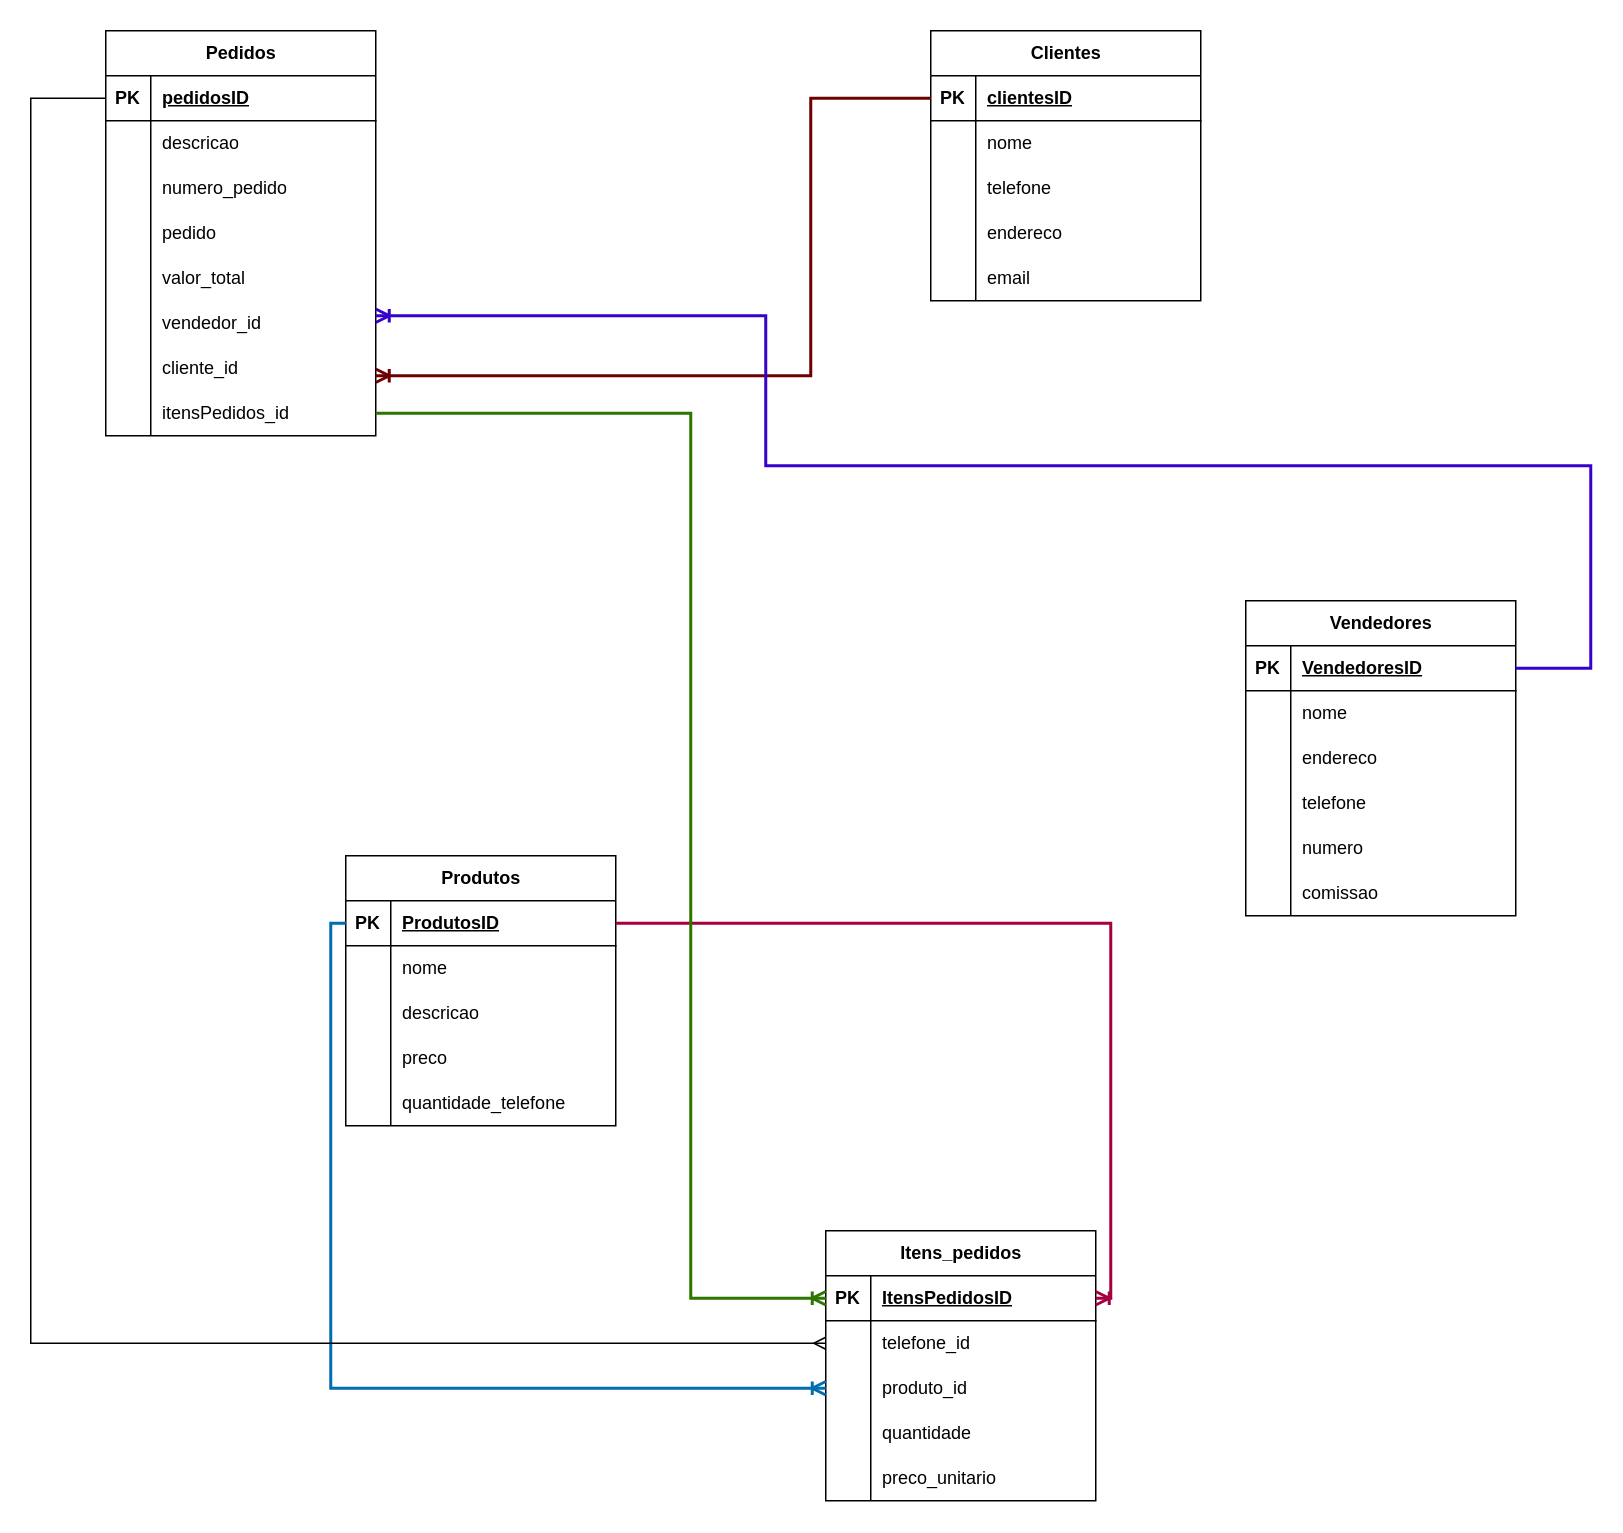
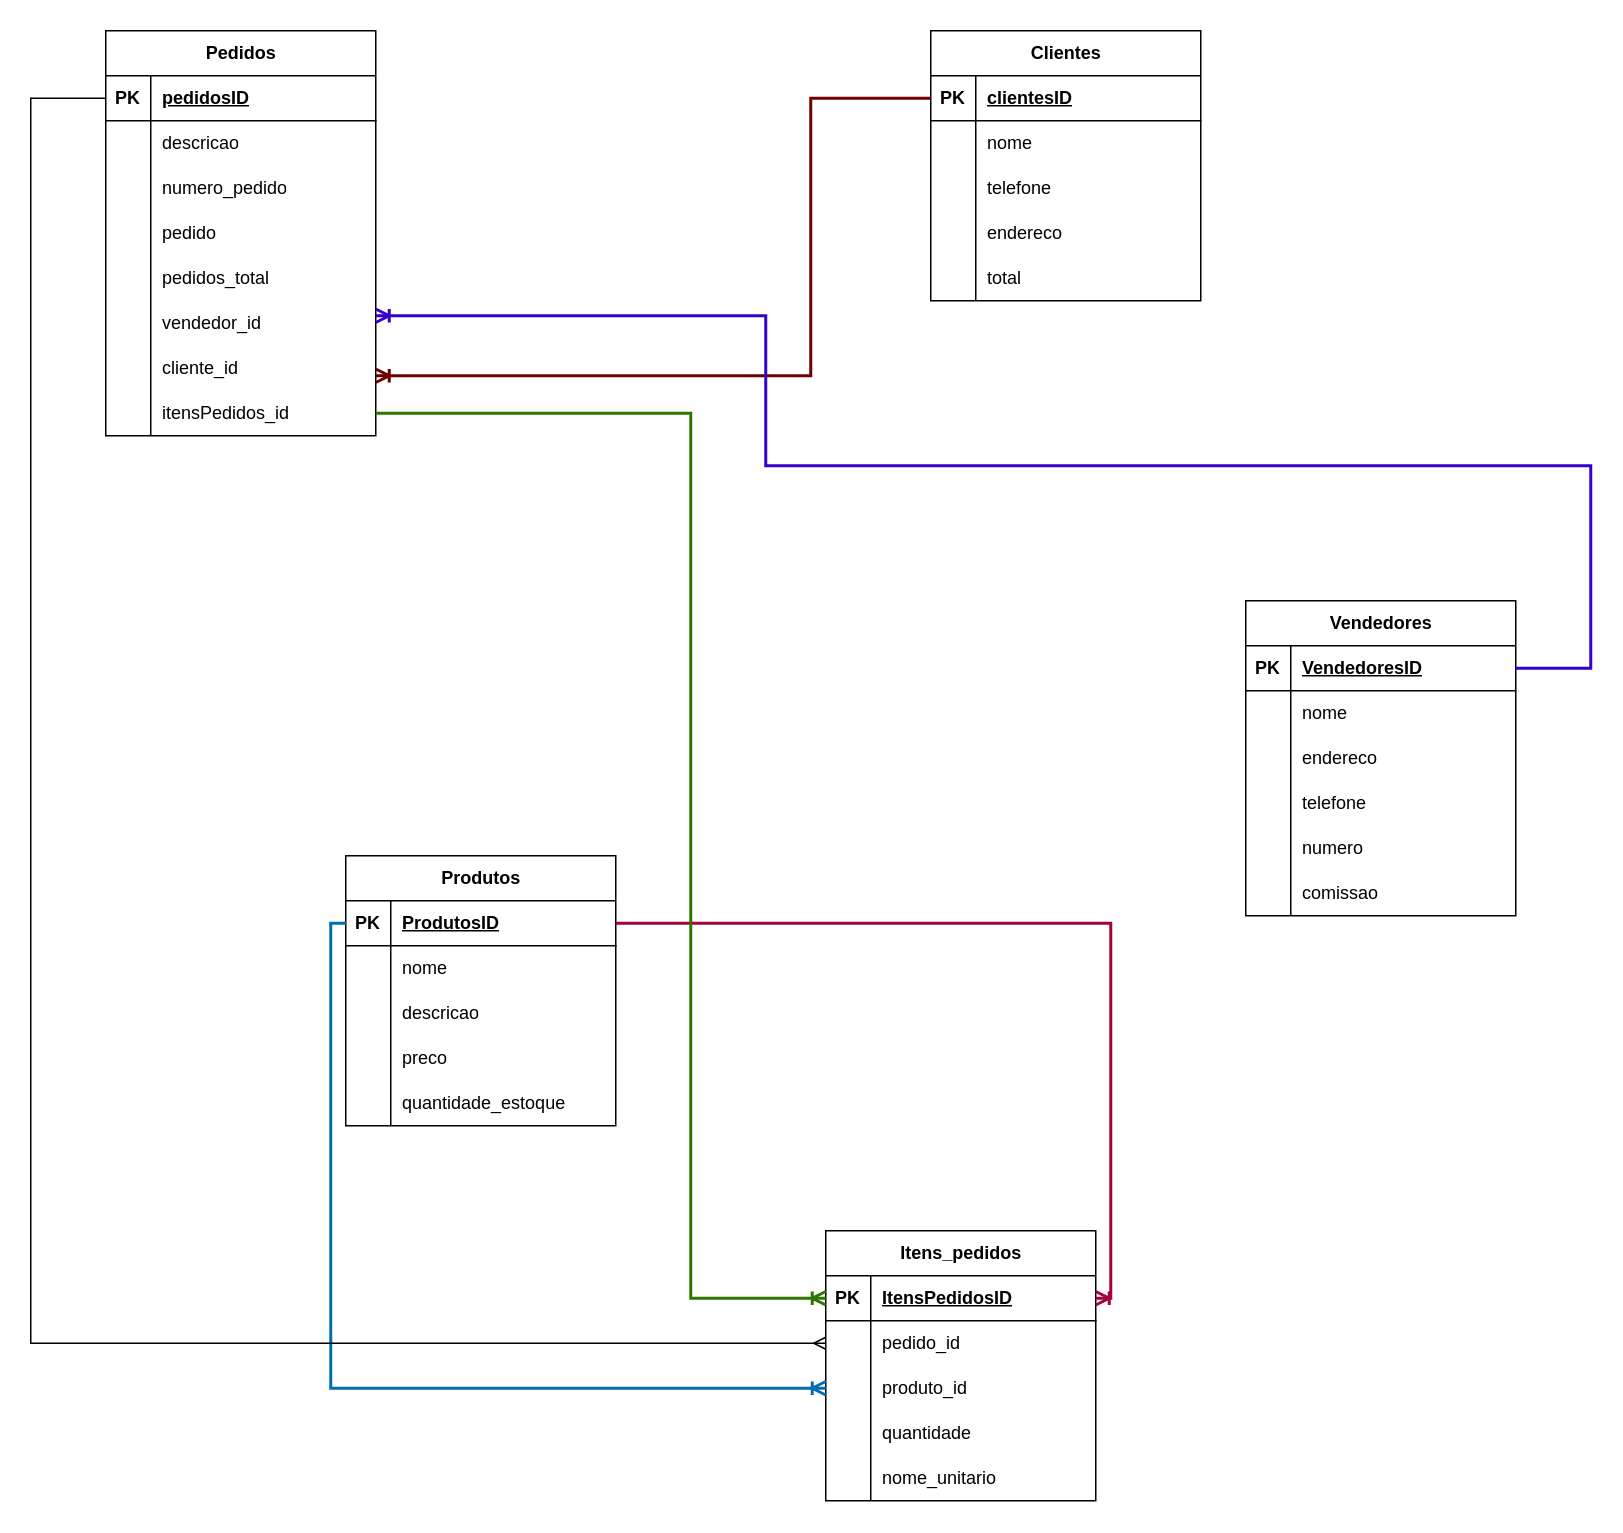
node "valor_total": label "valor_total" -> "pedidos_total"
node "email": label "email" -> "total"
node "quantidade_telefone": label "quantidade_telefone" -> "quantidade_estoque"
node "telefone_id": label "telefone_id" -> "pedido_id"
node "preco_unitario": label "preco_unitario" -> "nome_unitario"
